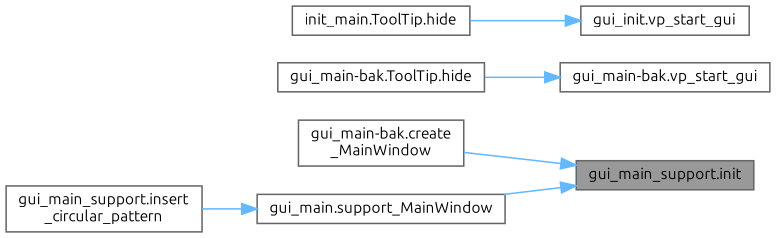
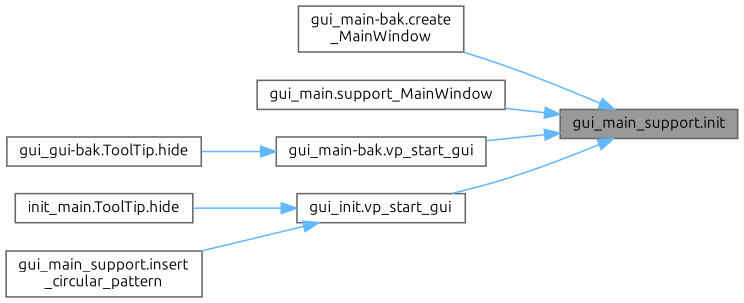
node "gui_main-bak.ToolTip.hide": label "gui_main-bak.ToolTip.hide" -> "gui_gui-bak.ToolTip.hide"
edge "gui_main-bak.vp_start_gui" -> "gui_main_support.init": added
edge "gui_init.vp_start_gui" -> "gui_main_support.init": added
edge "gui_main_support.insert _circular_pattern" -> "gui_main.support_MainWindow": now "gui_main_support.insert _circular_pattern" -> "gui_init.vp_start_gui"
